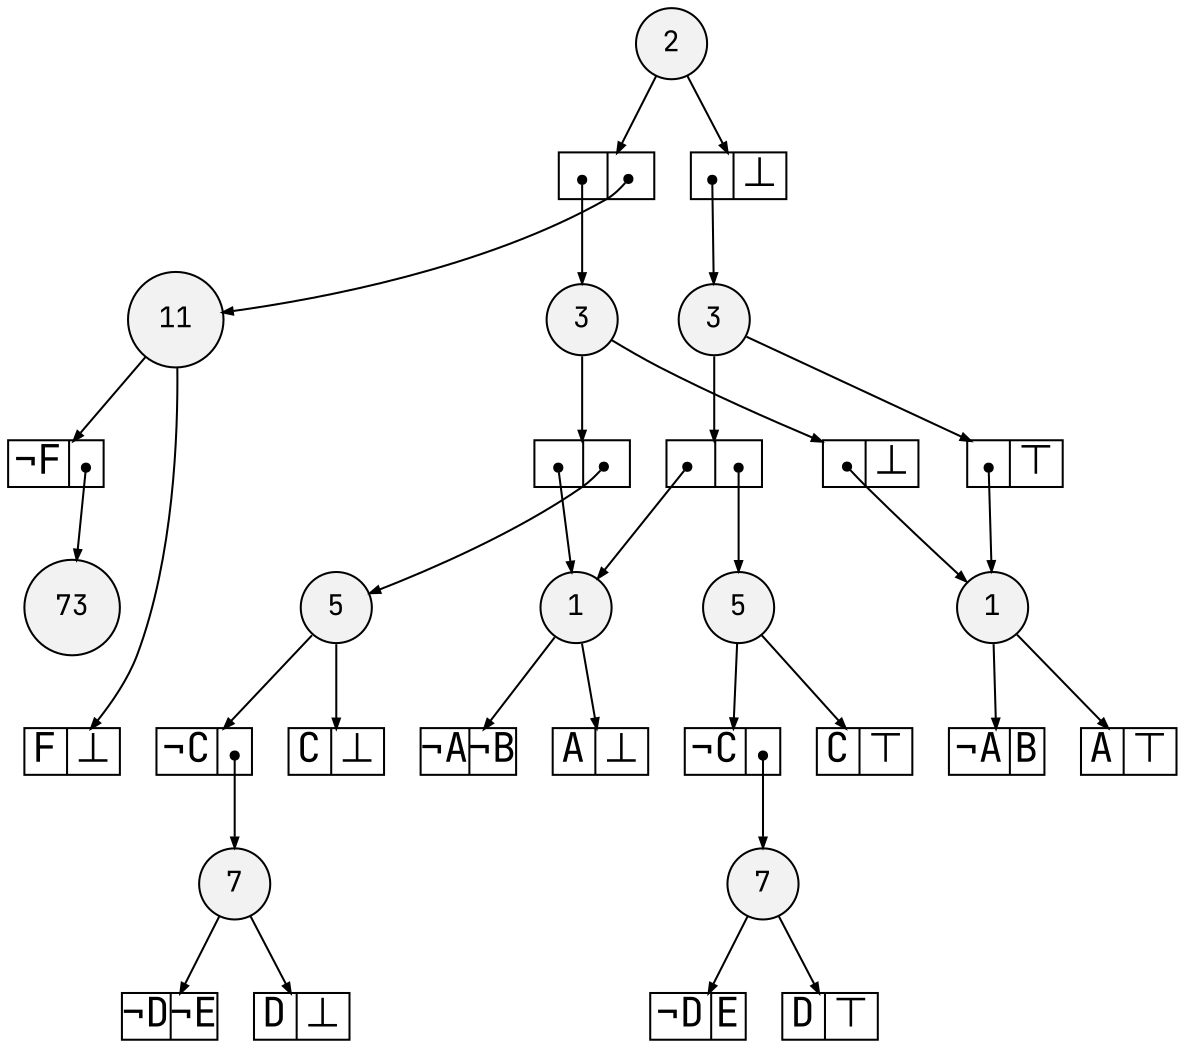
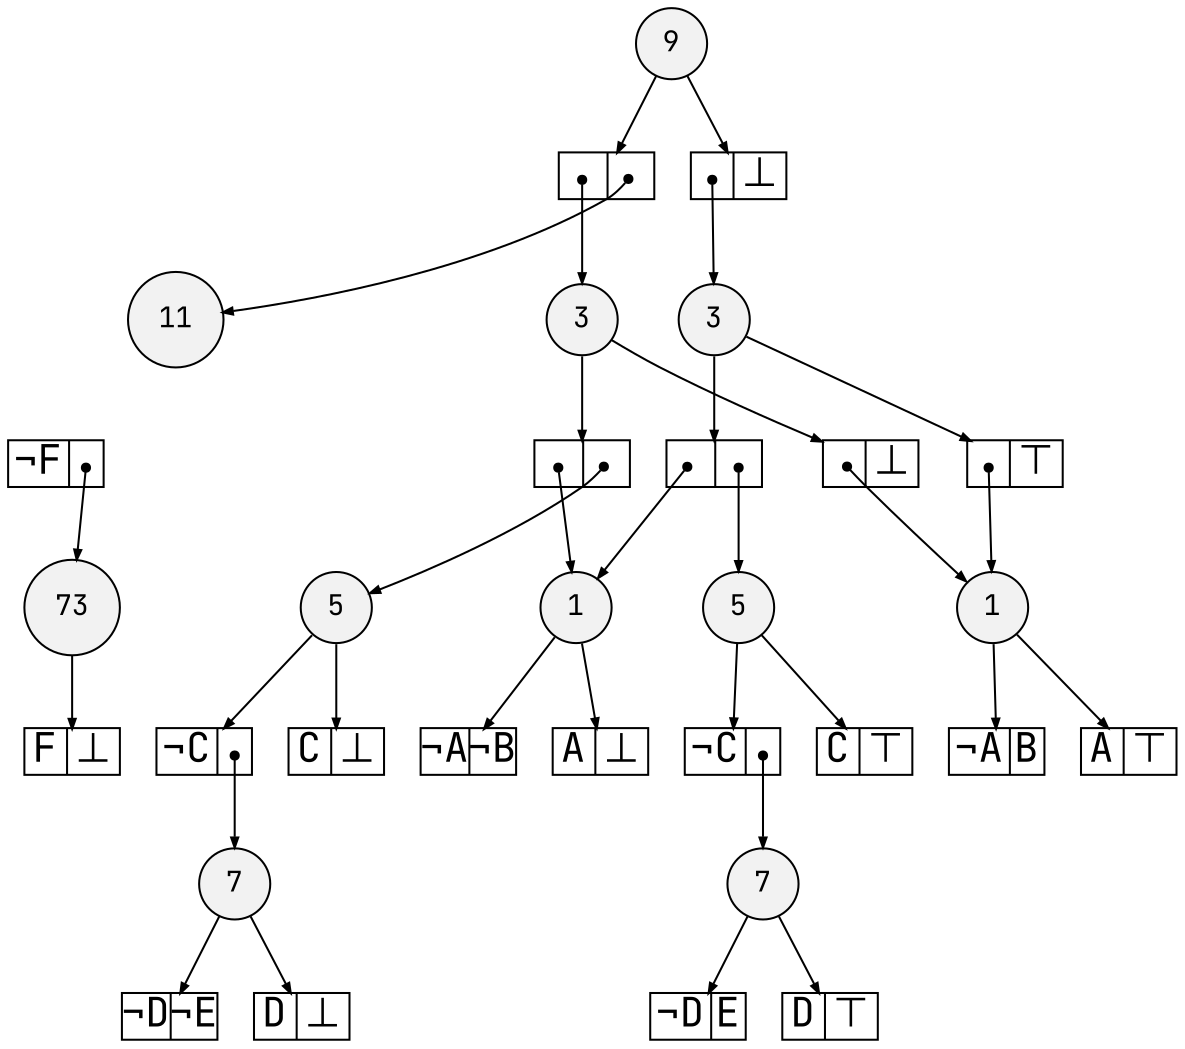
node "2": label "2" -> "9"
edge "11" -> "¬F": removed
edge "11" -> "F": now "73" -> "F"
